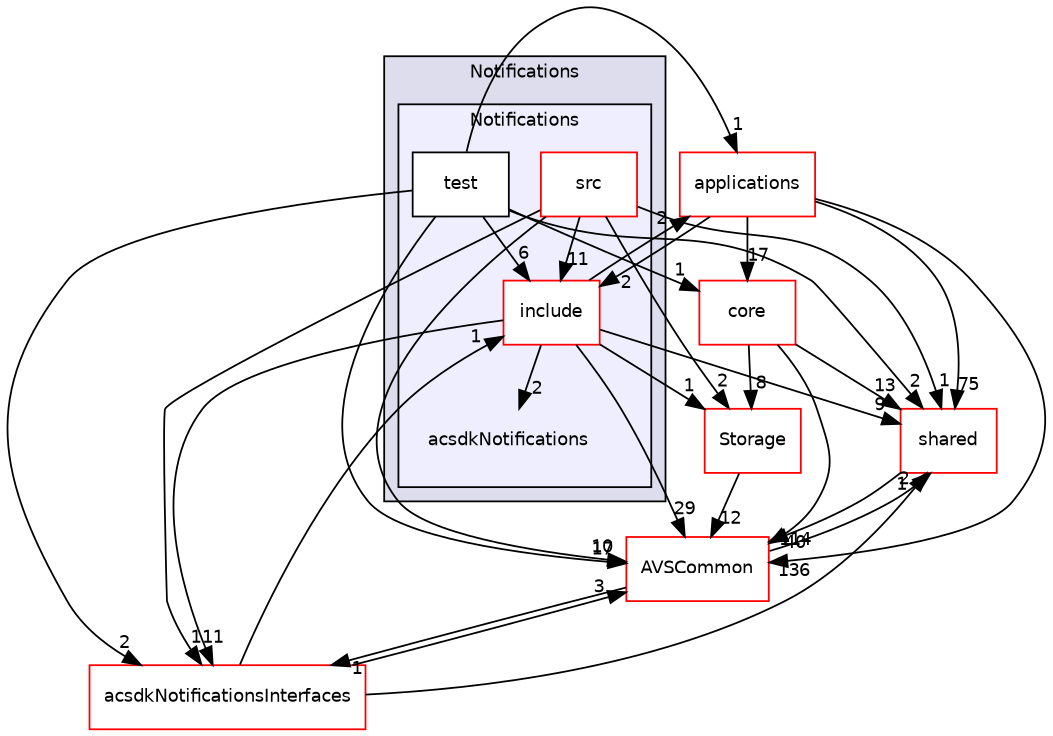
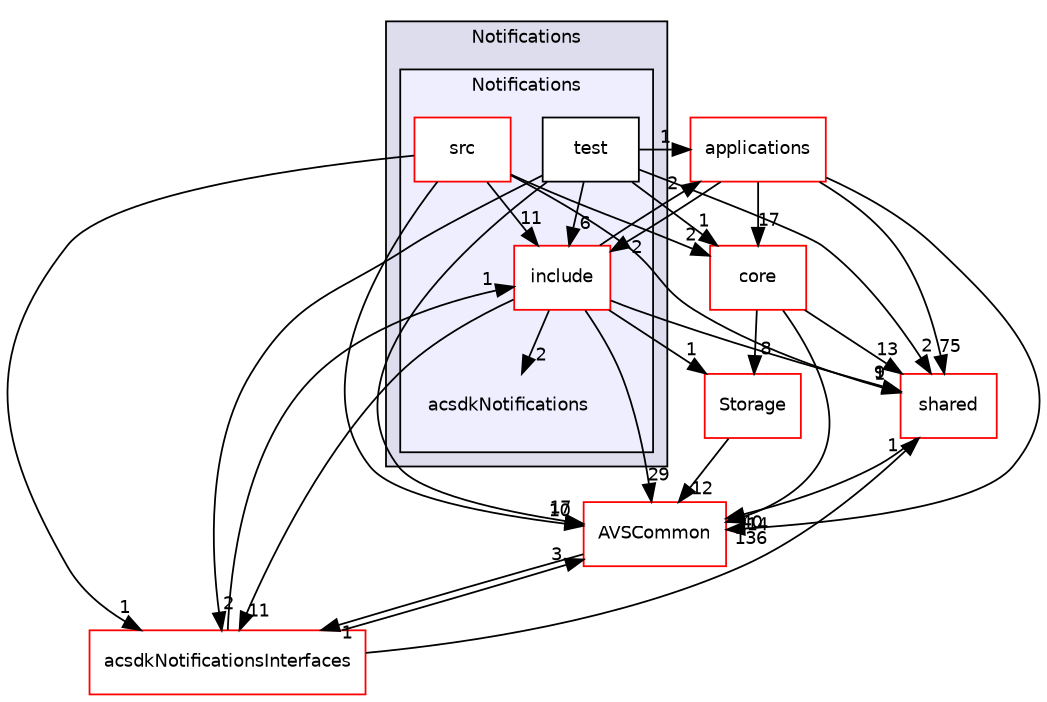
edge "src" -> "Storage": now "src" -> "core"
edge "AVSCommon" -> "shared": removed
